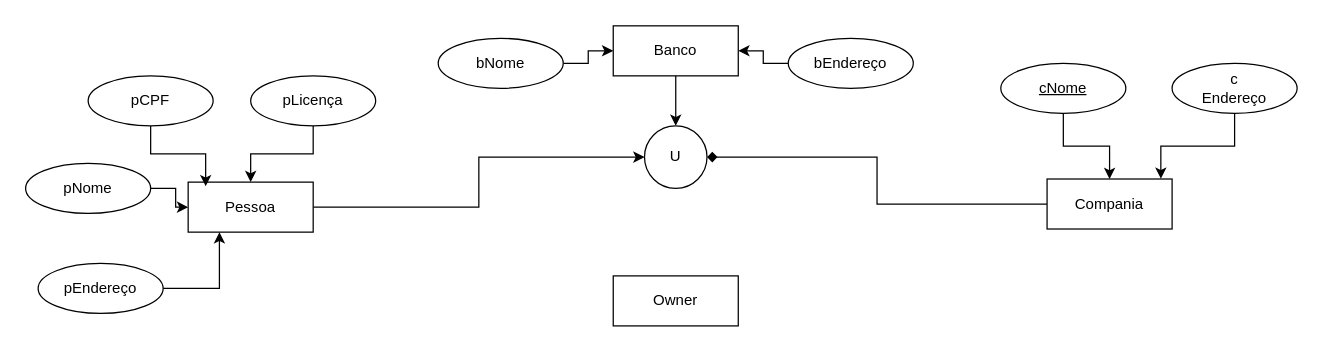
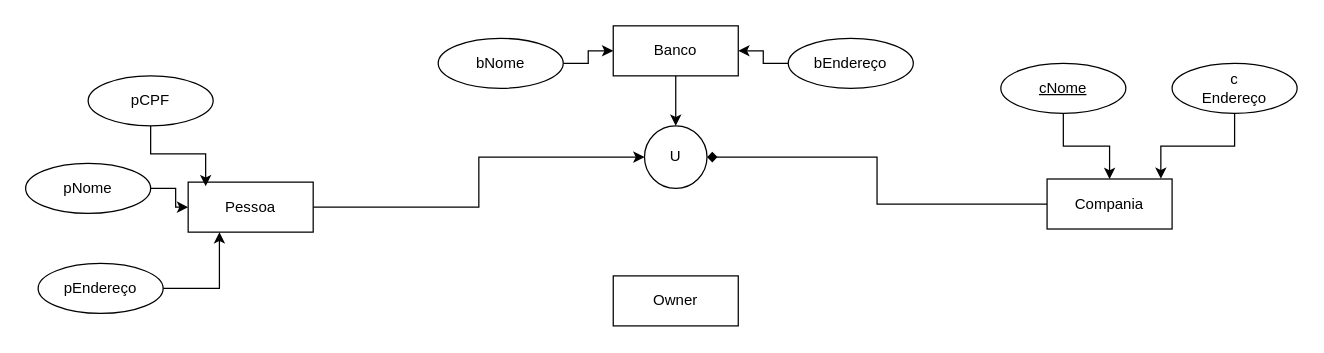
node "pLicença": removed
edge "pLicença" -> "Pessoa": removed
